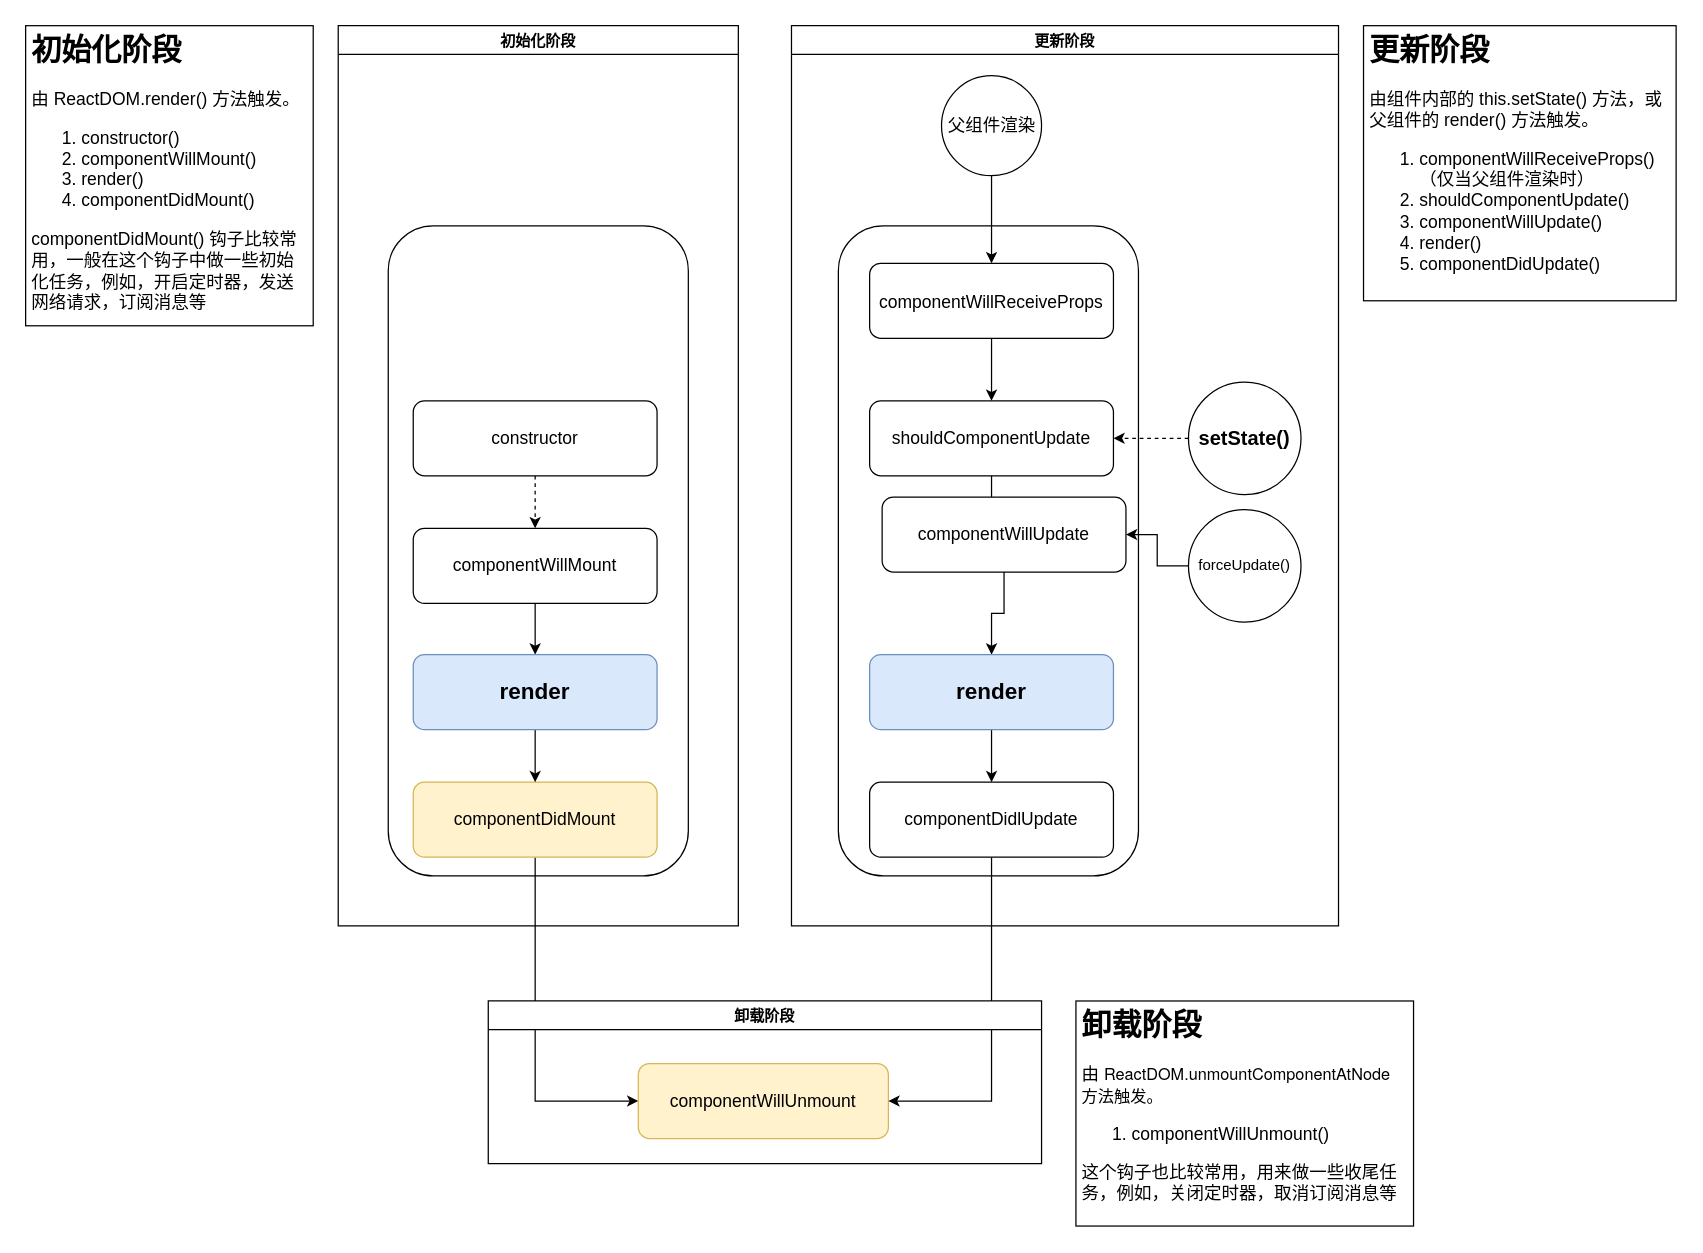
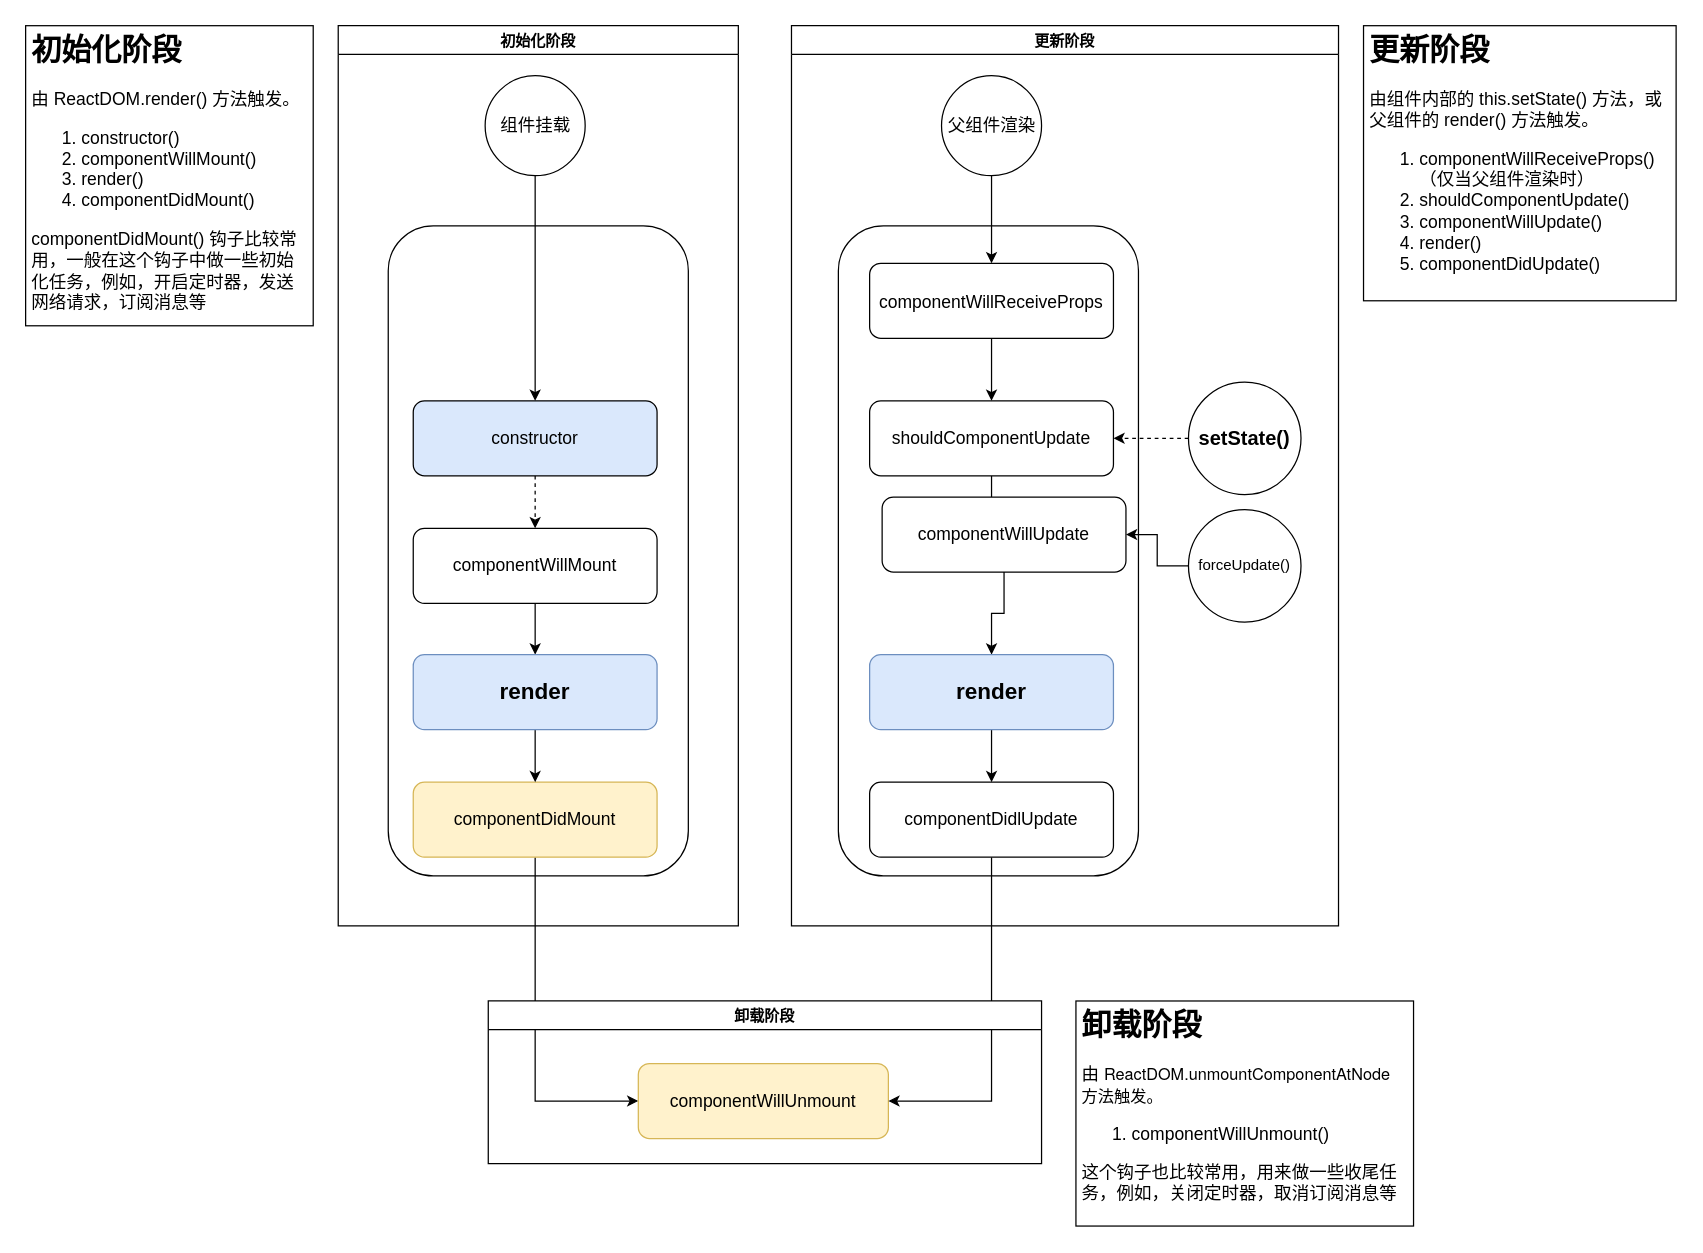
node "组件挂载": added
edge "组件挂载" -> "constructor": added
node "constructor": fillcolor #ffffff -> #dae8fc
